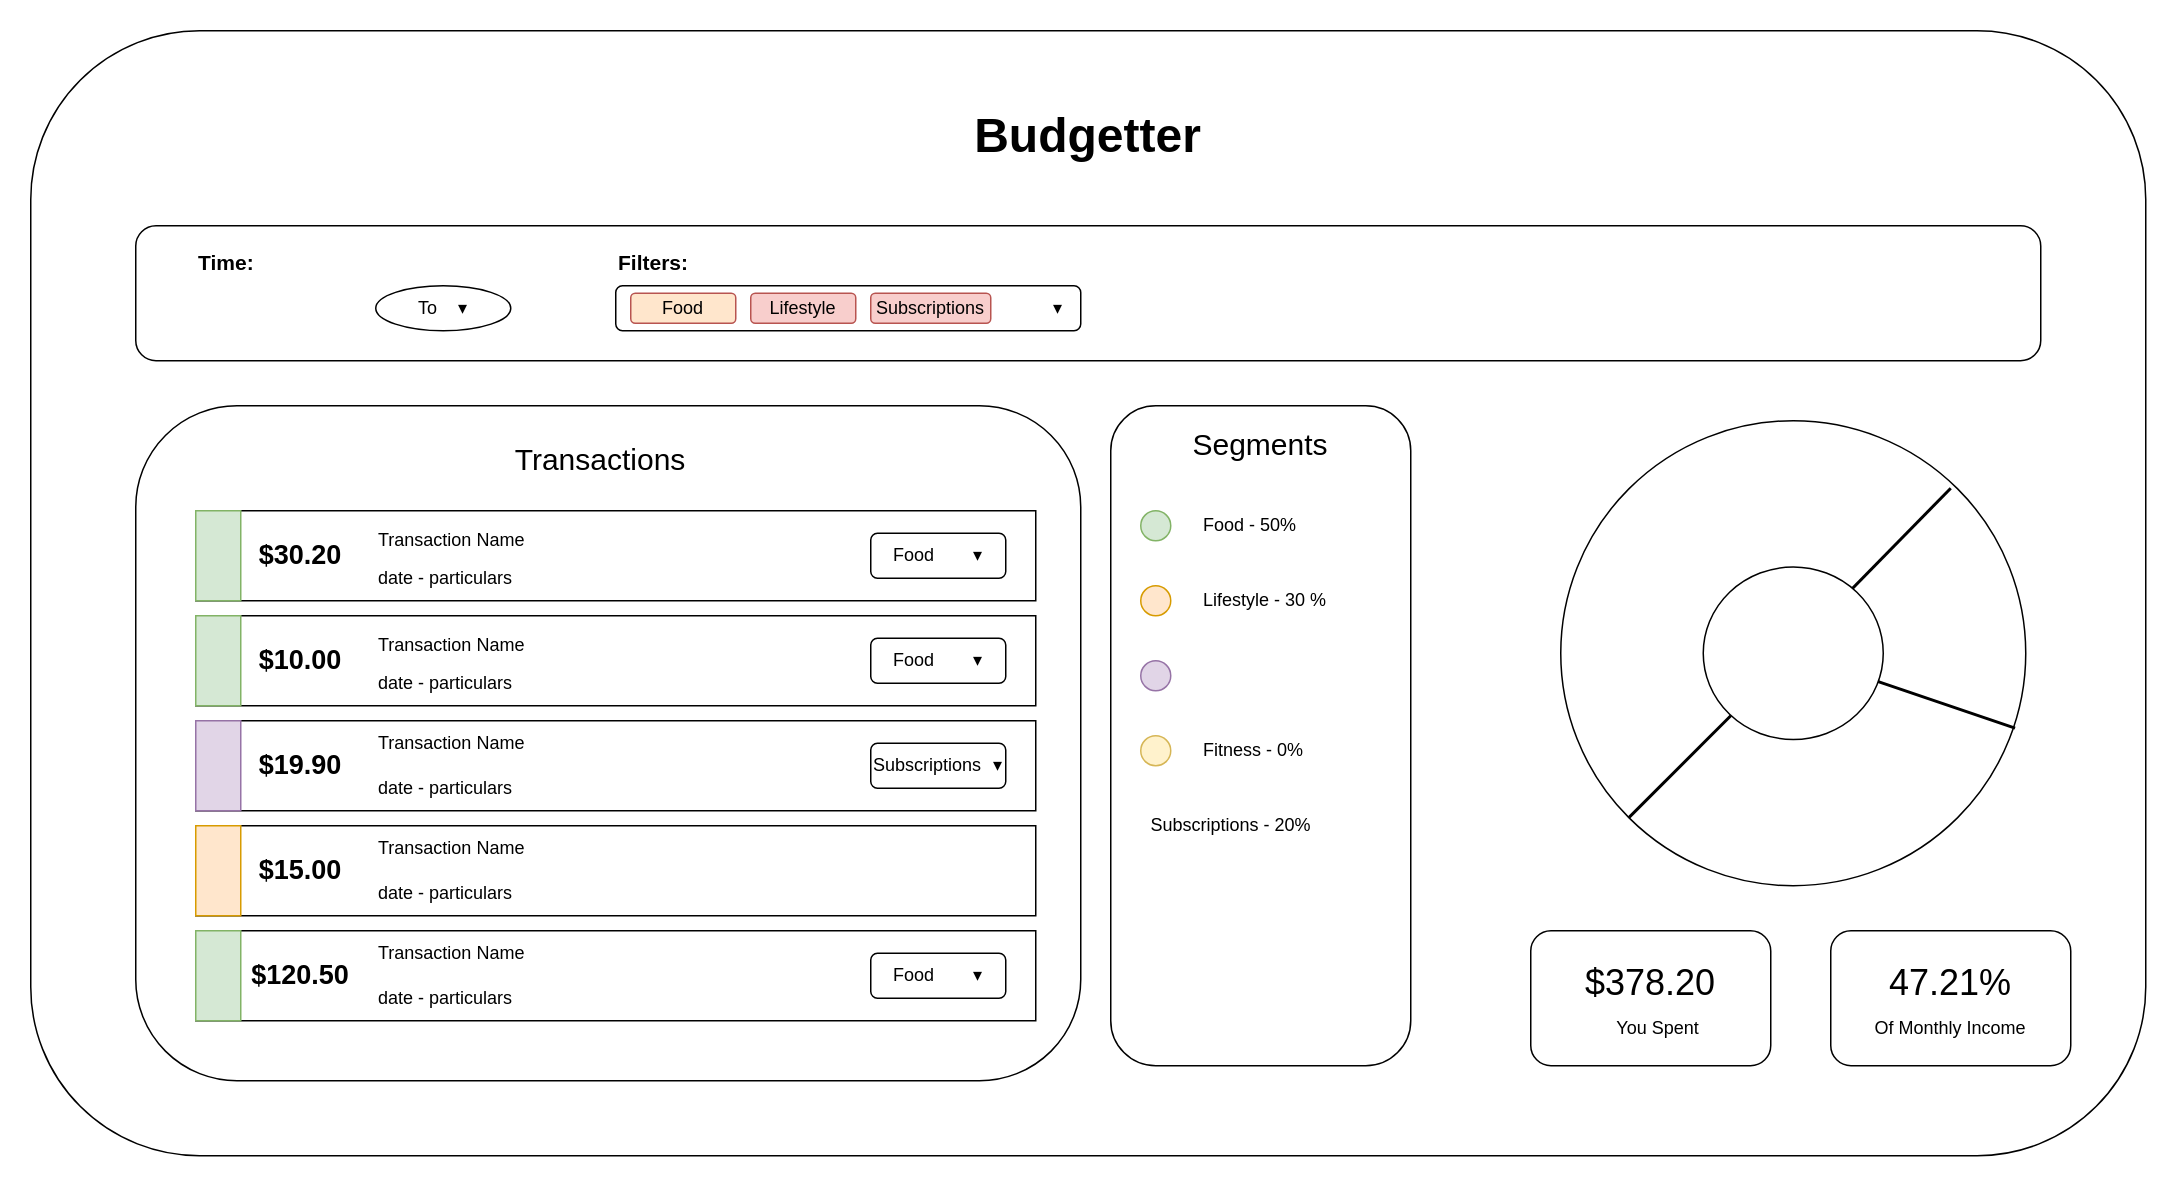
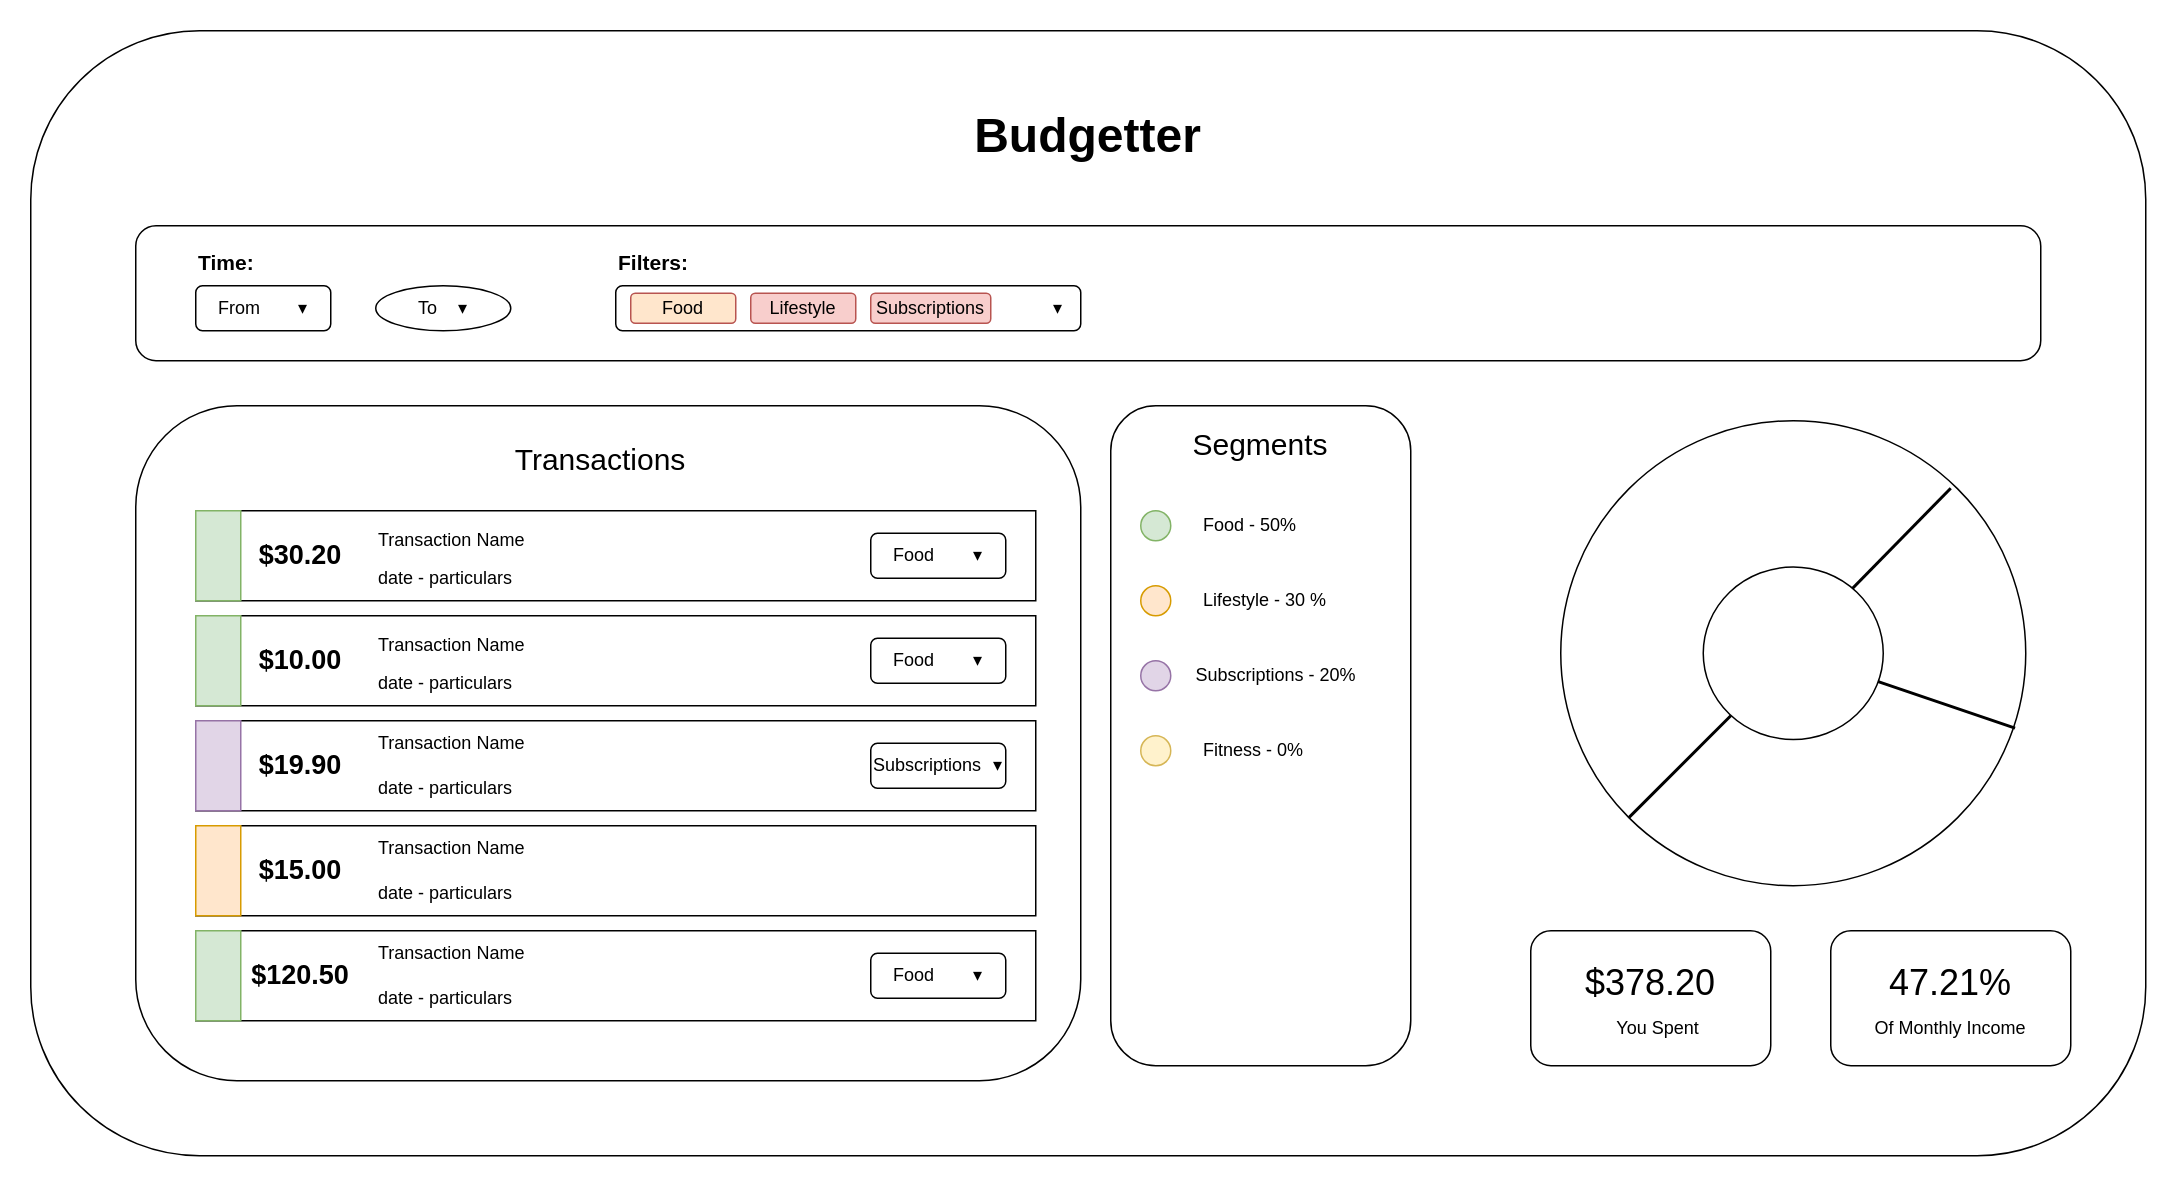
node "From ▾": added
node "Subscriptions - 20%": moved (1238, 826) -> (1283, 676)
